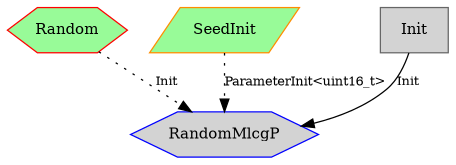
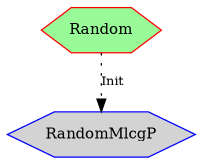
node "SeedInit": removed
node "Init": removed
